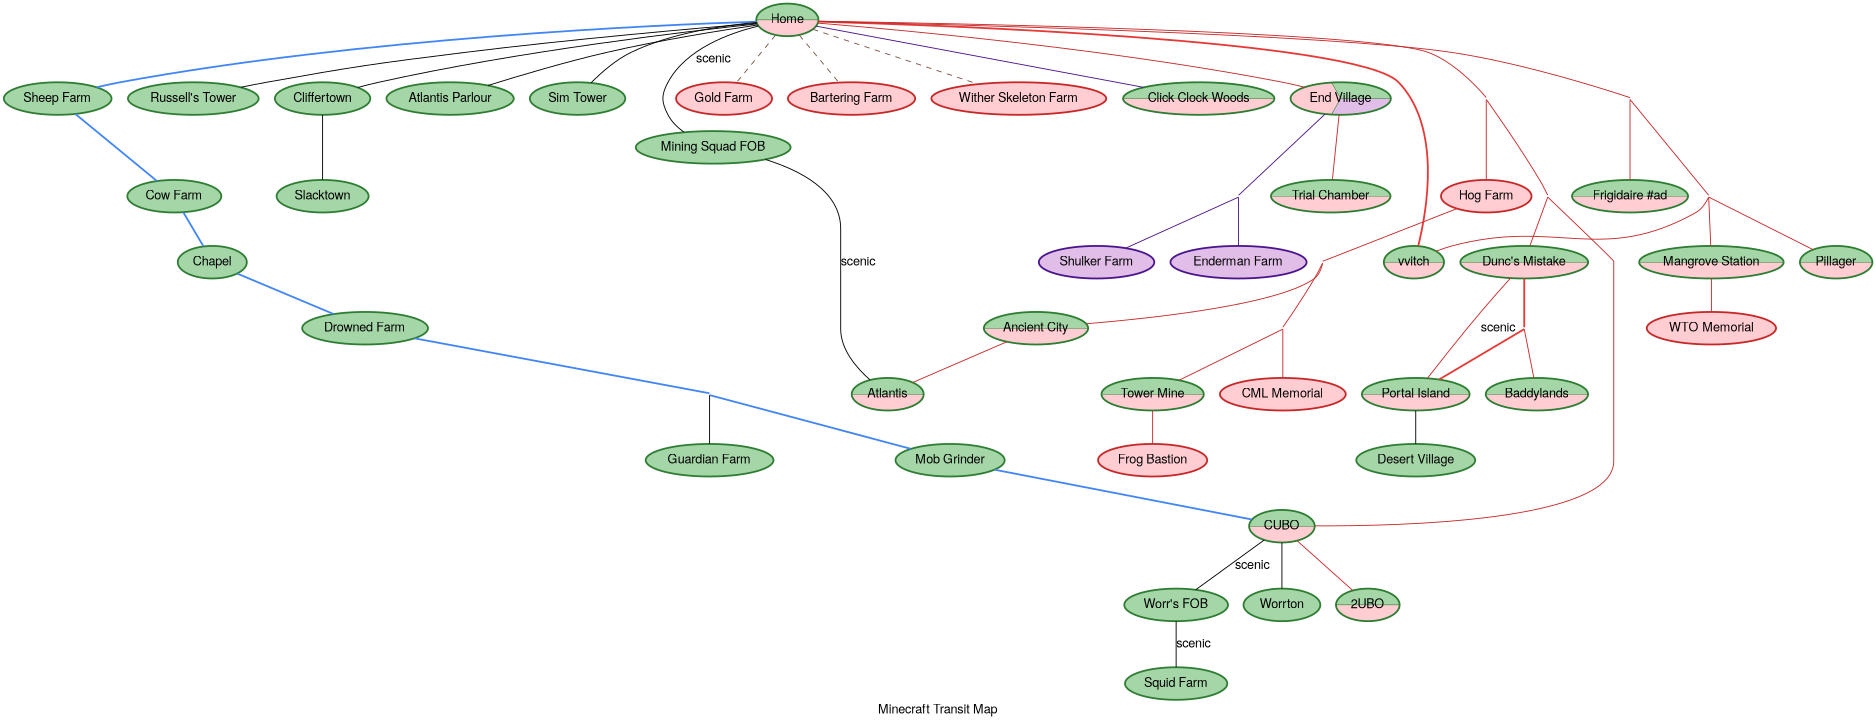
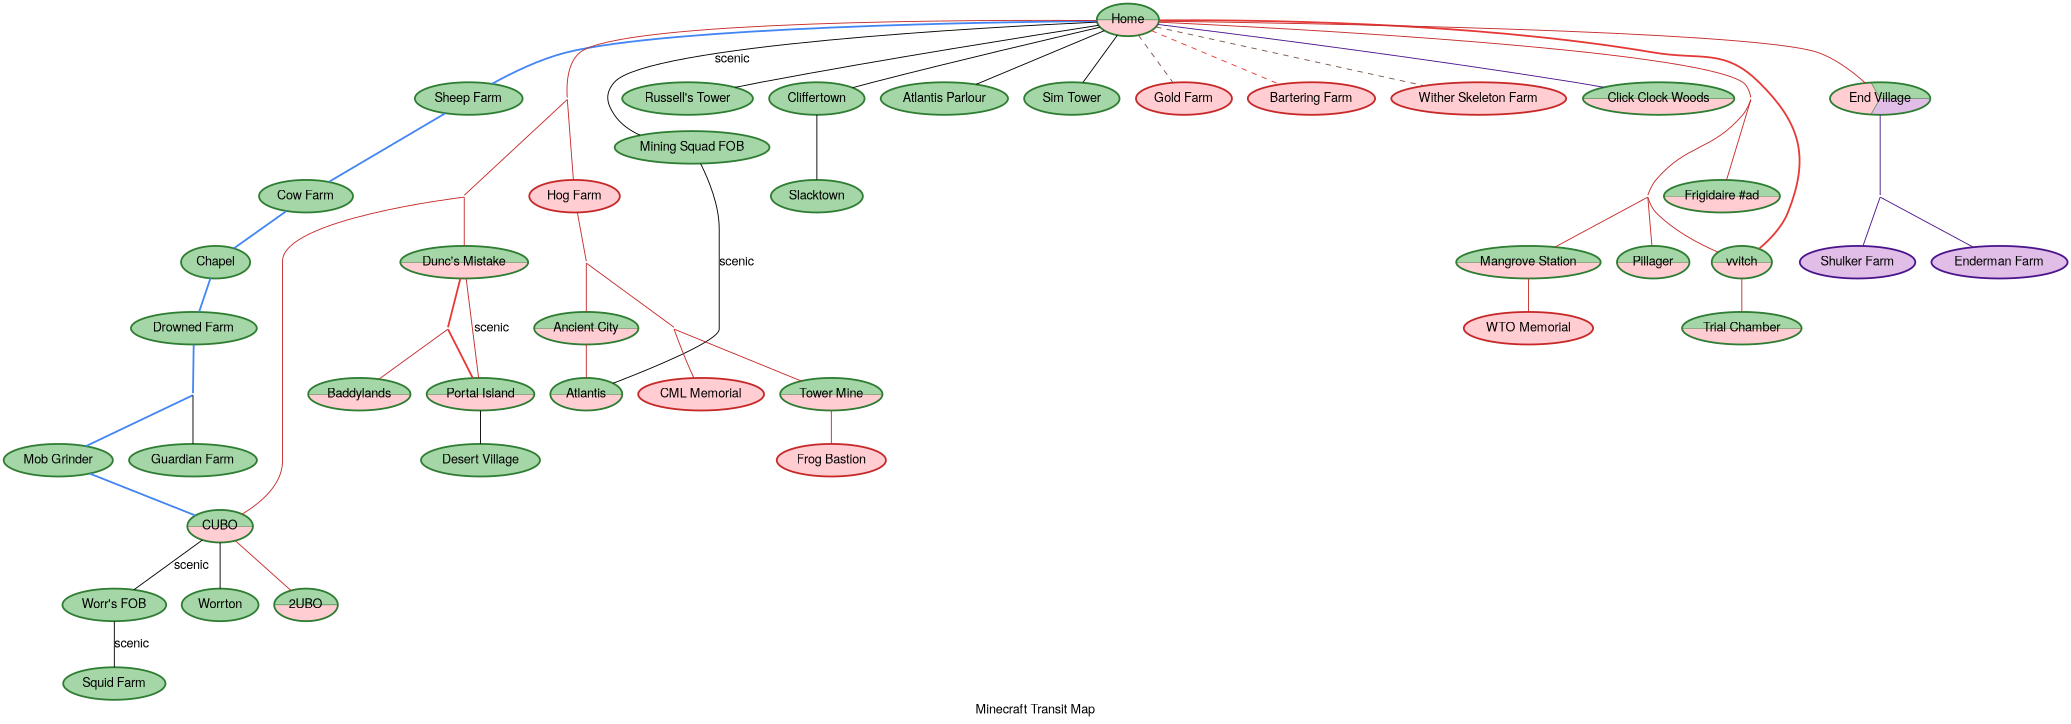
edge "Home" -- "Bartering Farm": color #795548 -> #e53935
edge "End Village" -- "Trial Chamber": now "vvitch" -- "Trial Chamber"
